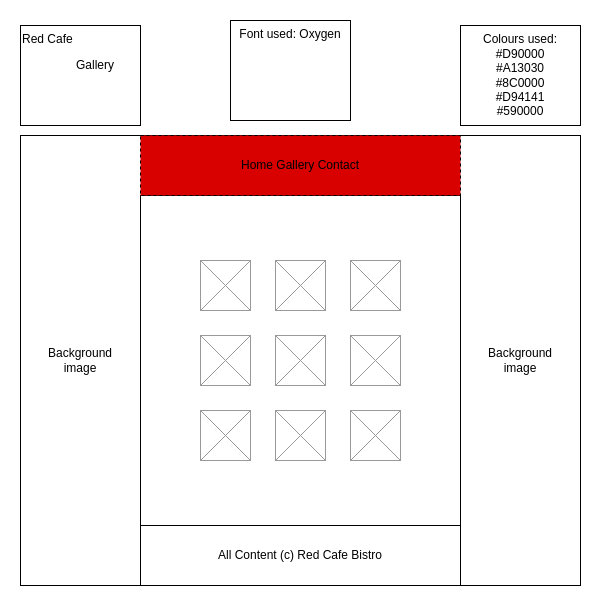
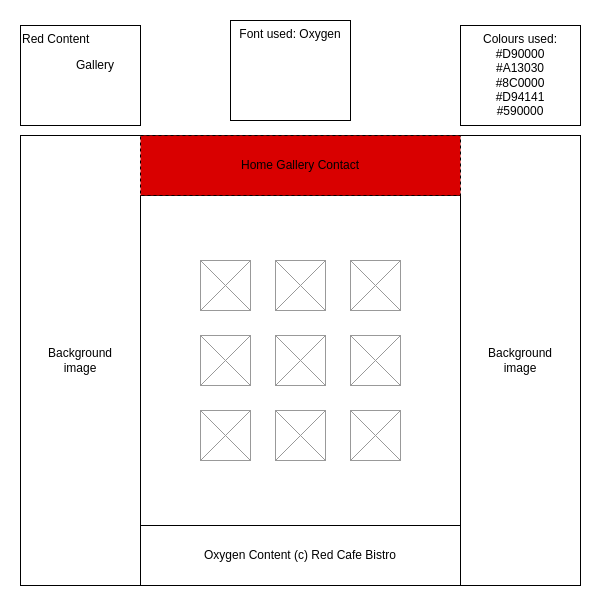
node "Red Cafe": label "Red Cafe" -> "Red Content"
node "All Content (c) Red Cafe Bistro": label "All Content (c) Red Cafe Bistro" -> "Oxygen Content (c) Red Cafe Bistro"
